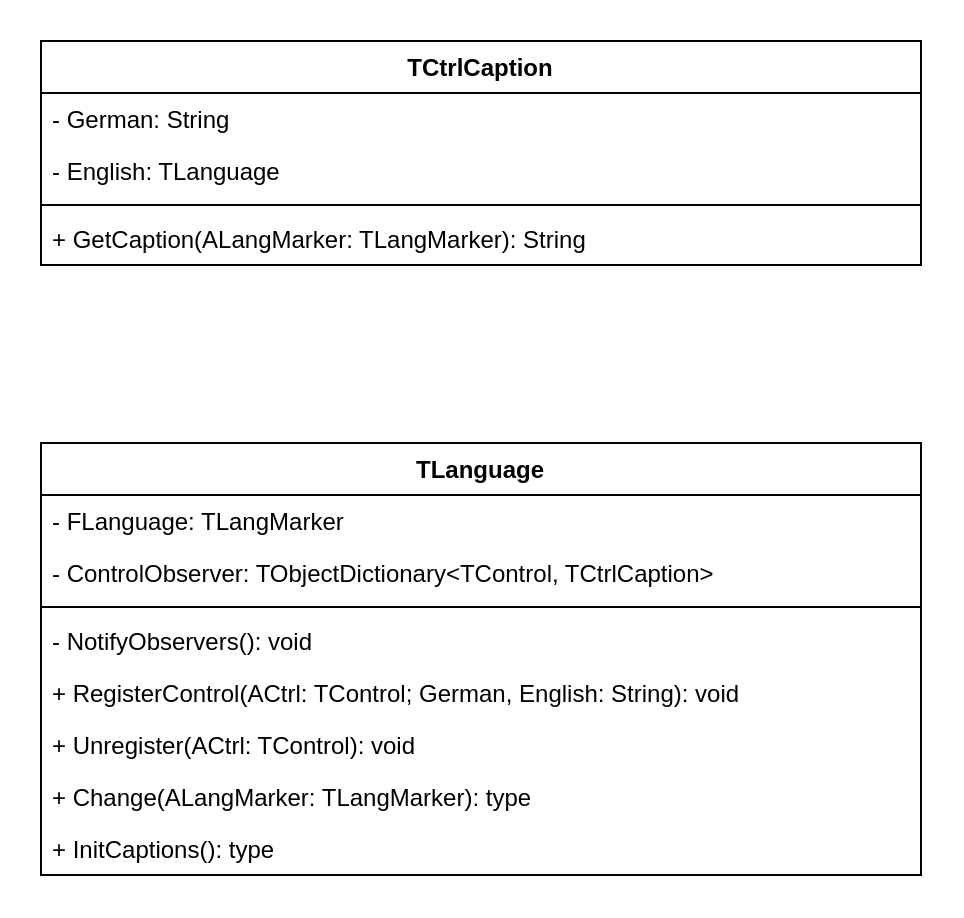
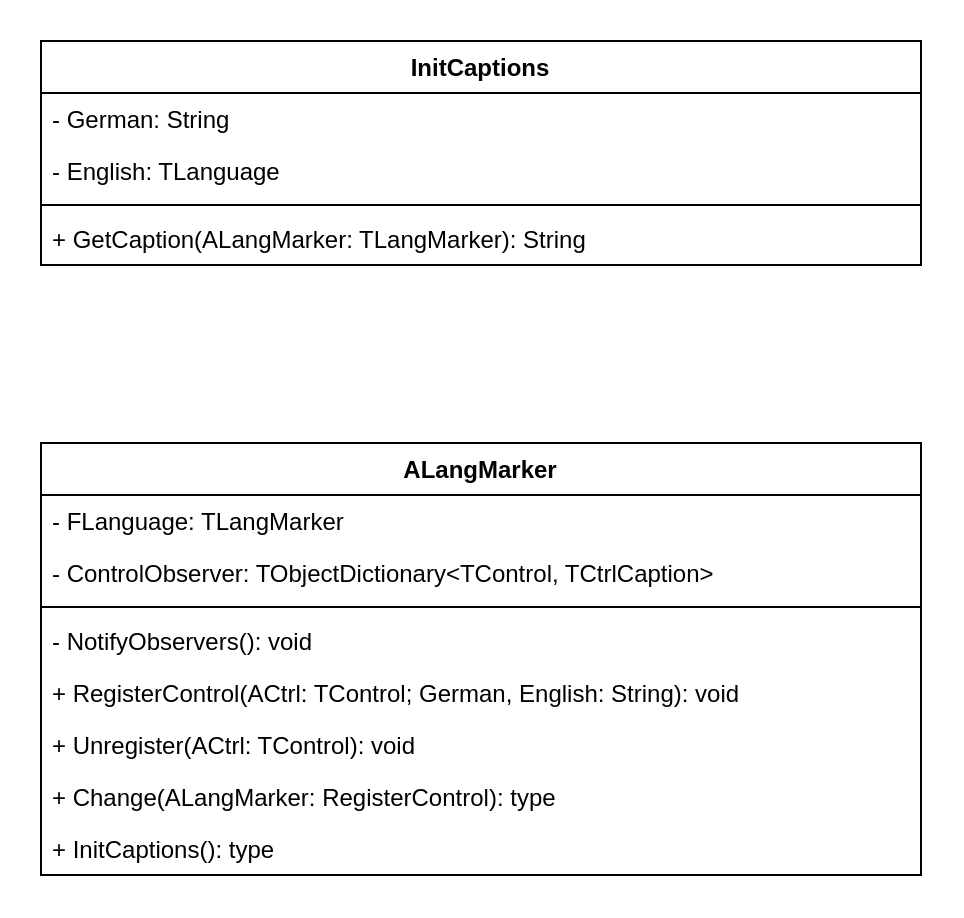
node "TCtrlCaption": label "TCtrlCaption" -> "InitCaptions"
node "TLanguage": label "TLanguage" -> "ALangMarker"
node "+ Change(ALangMarker: TLangMarker): type": label "+ Change(ALangMarker: TLangMarker): type" -> "+ Change(ALangMarker: RegisterControl): type"
